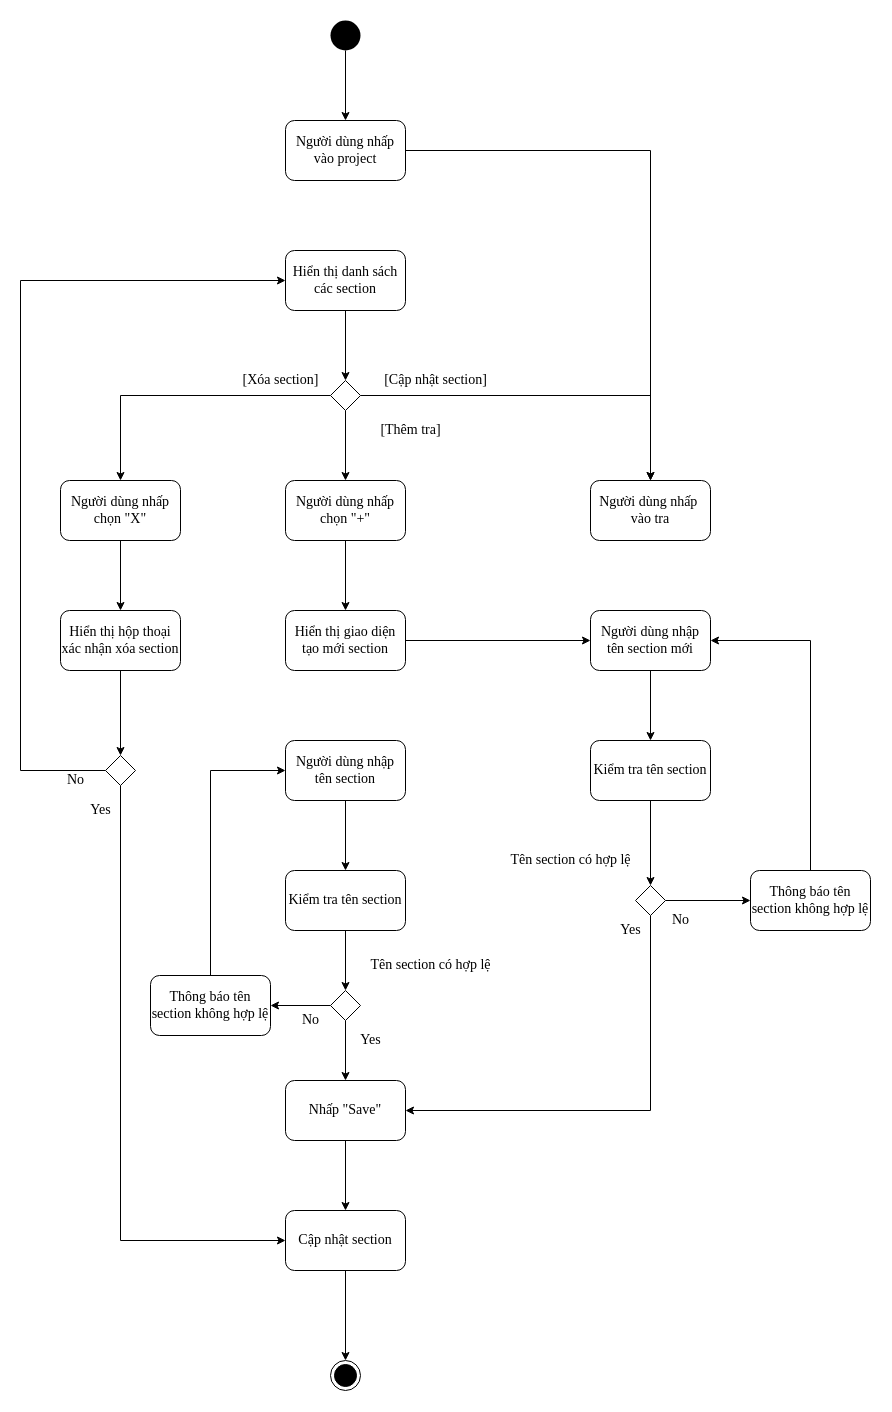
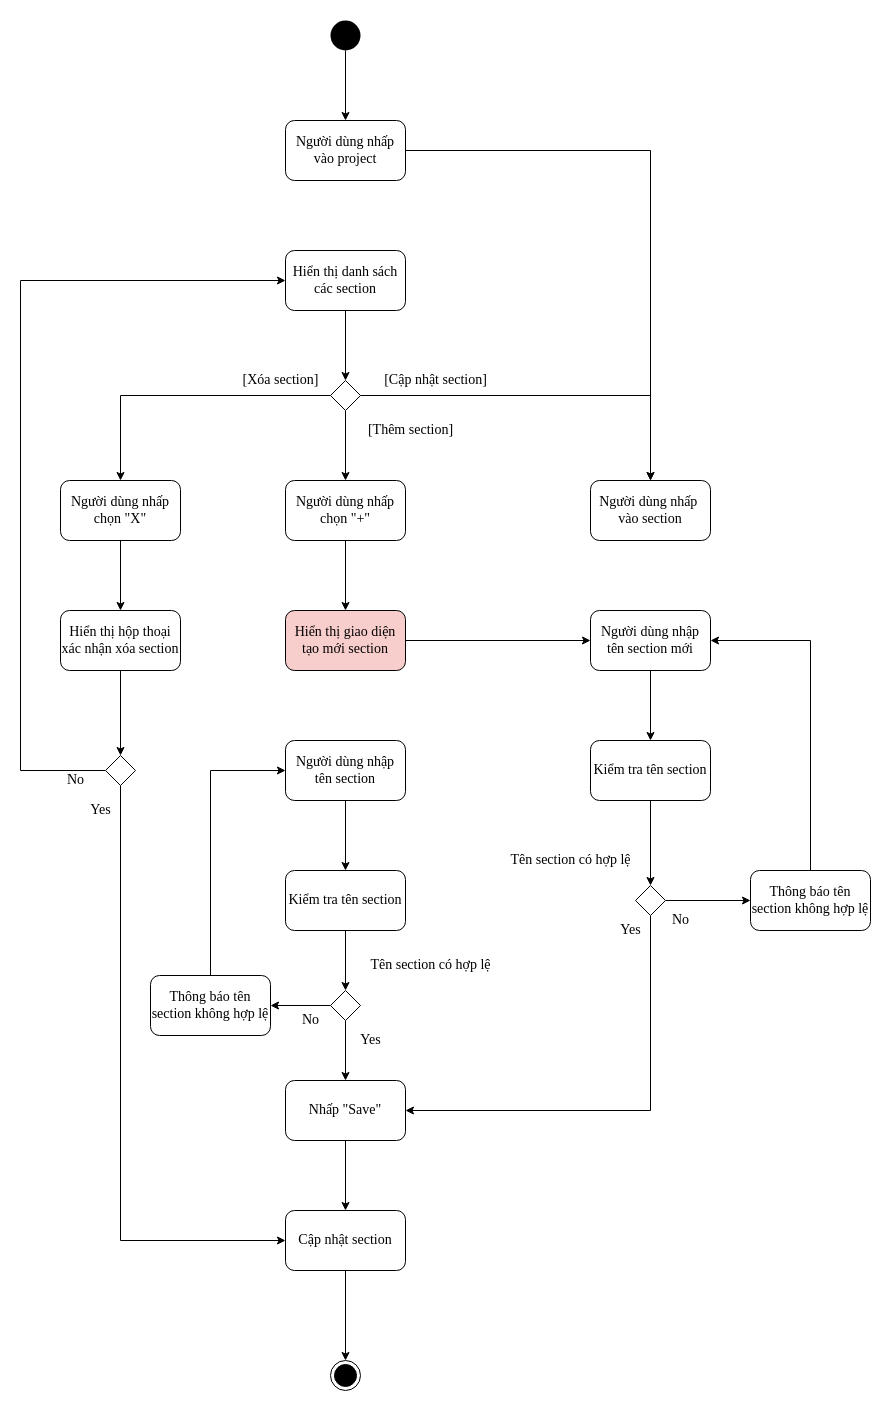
node "[Thêm tra]": label "[Thêm tra]" -> "[Thêm section]"
node "Người dùng nhấp vào tra": label "Người dùng nhấp vào tra" -> "Người dùng nhấp vào section"
node "Hiển thị giao diện tạo mới section": fillcolor #ffffff -> #f8cecc
